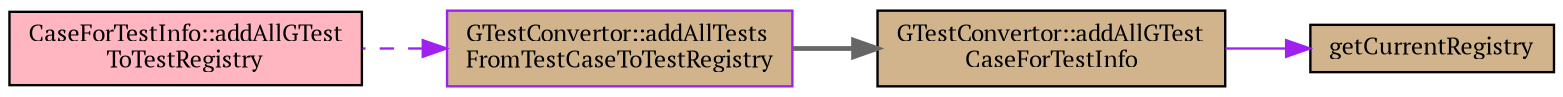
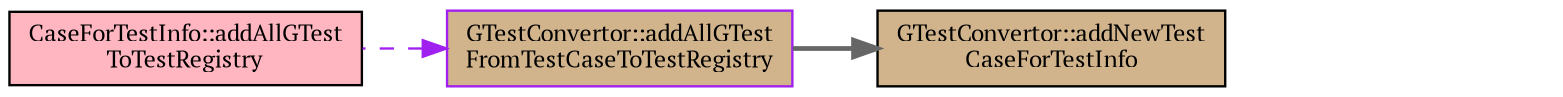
node "GTestConvertor::addAllTests FromTestCaseToTestRegistry": label "GTestConvertor::addAllTests FromTestCaseToTestRegistry" -> "GTestConvertor::addAllGTest FromTestCaseToTestRegistry"
node "GTestConvertor::addAllGTest CaseForTestInfo": label "GTestConvertor::addAllGTest CaseForTestInfo" -> "GTestConvertor::addNewTest CaseForTestInfo"
node "getCurrentRegistry": removed
